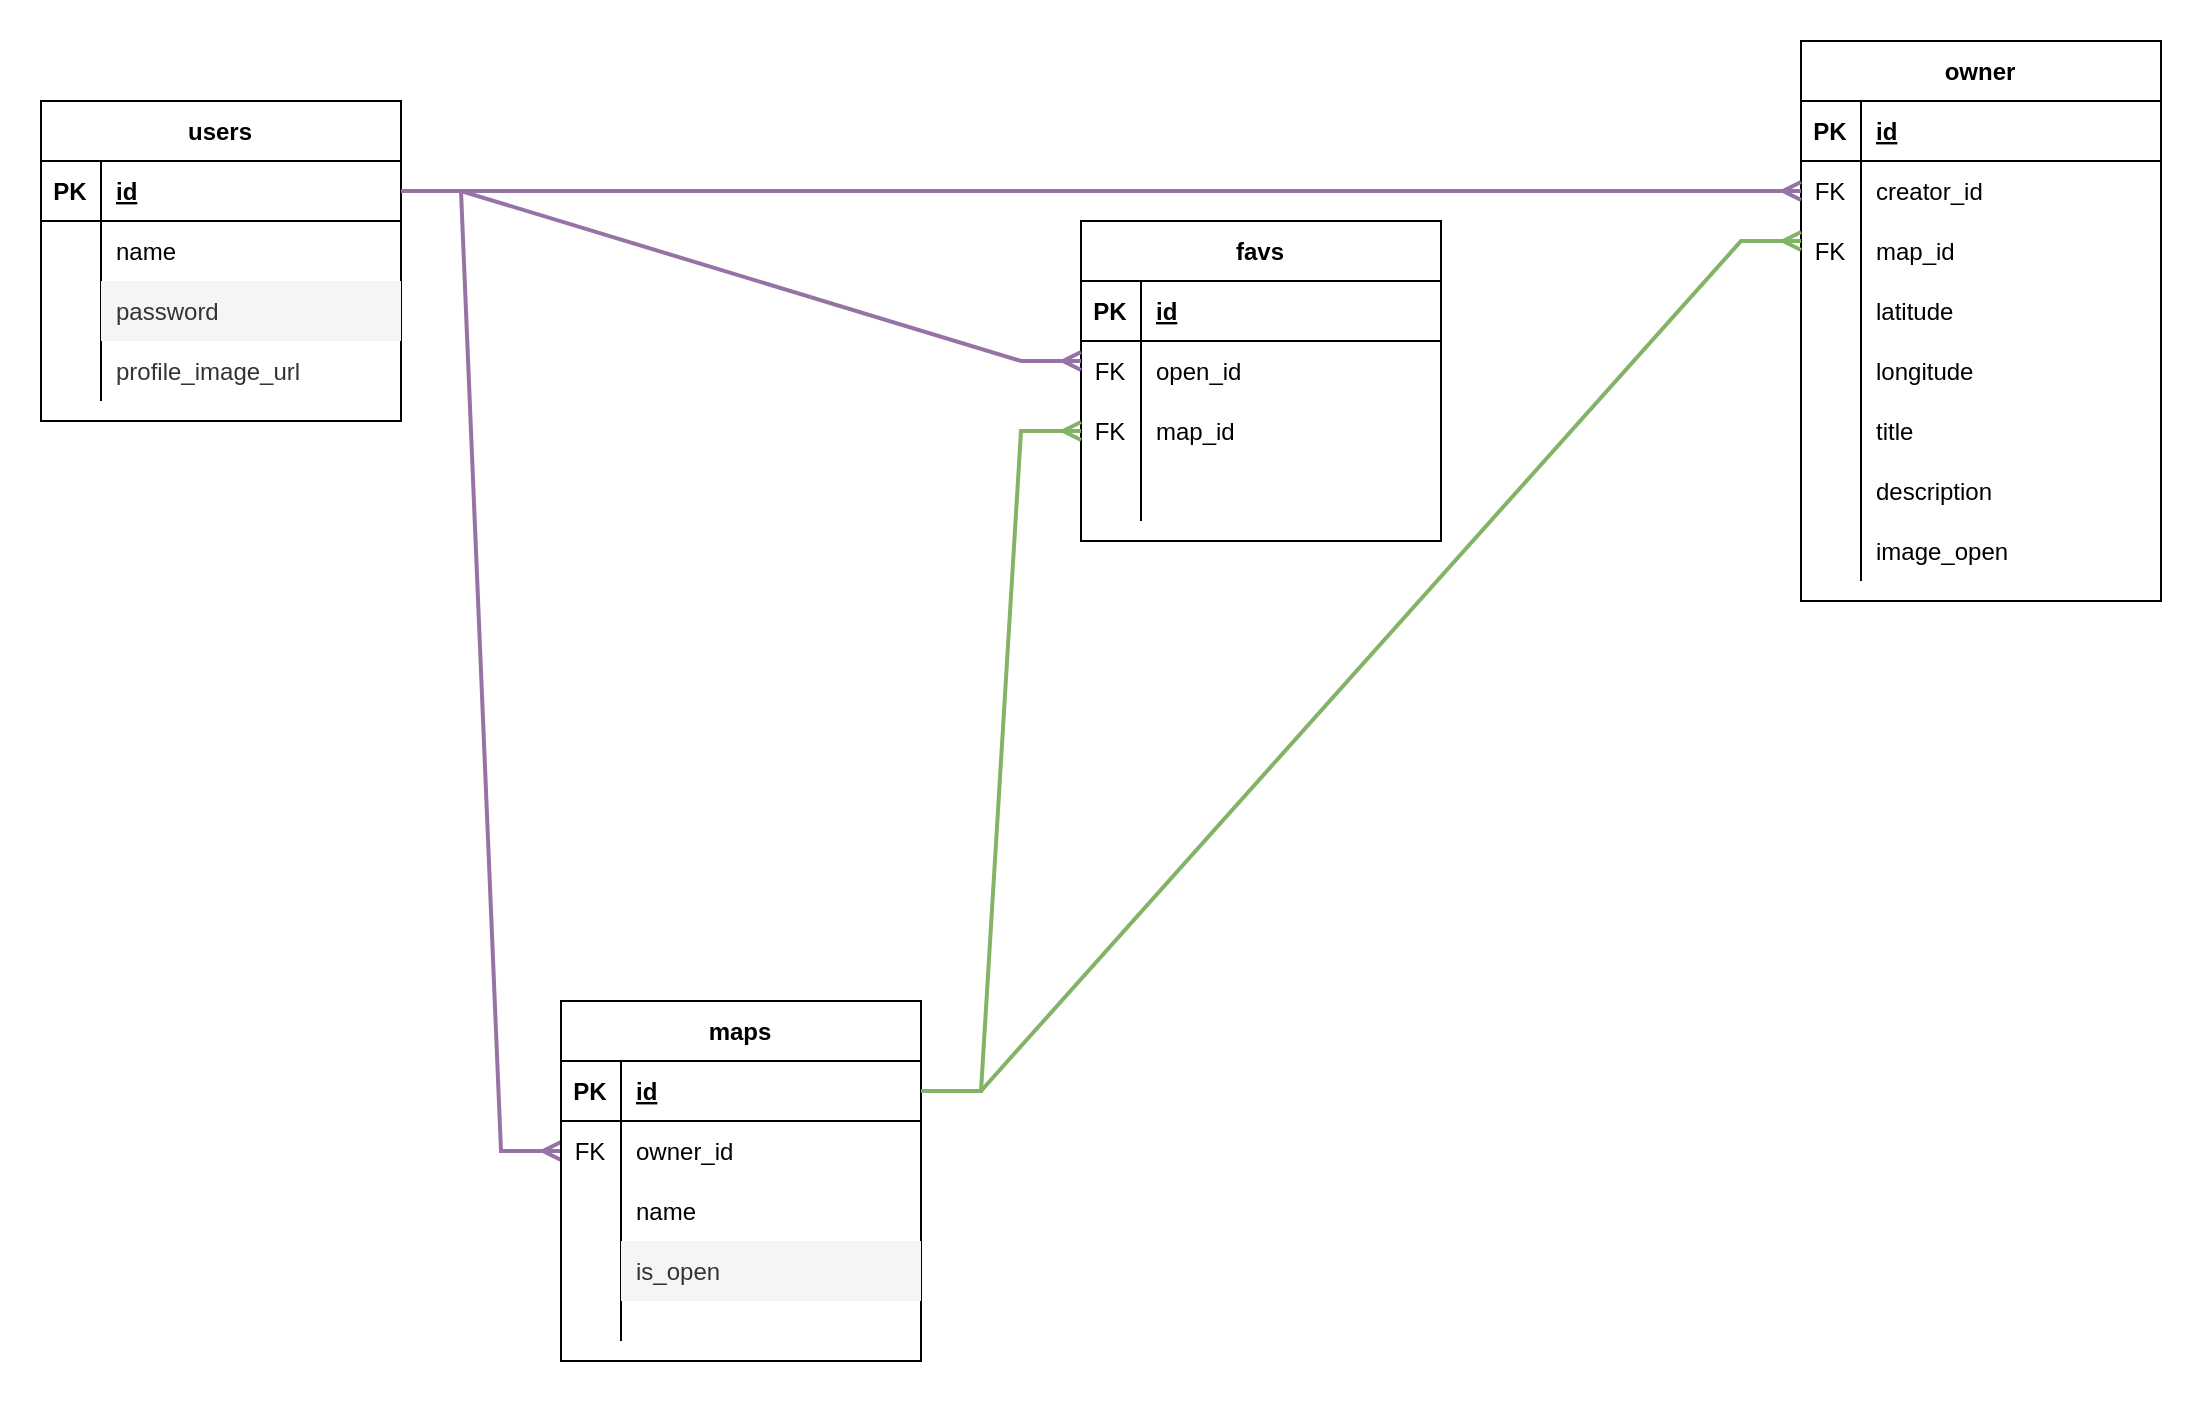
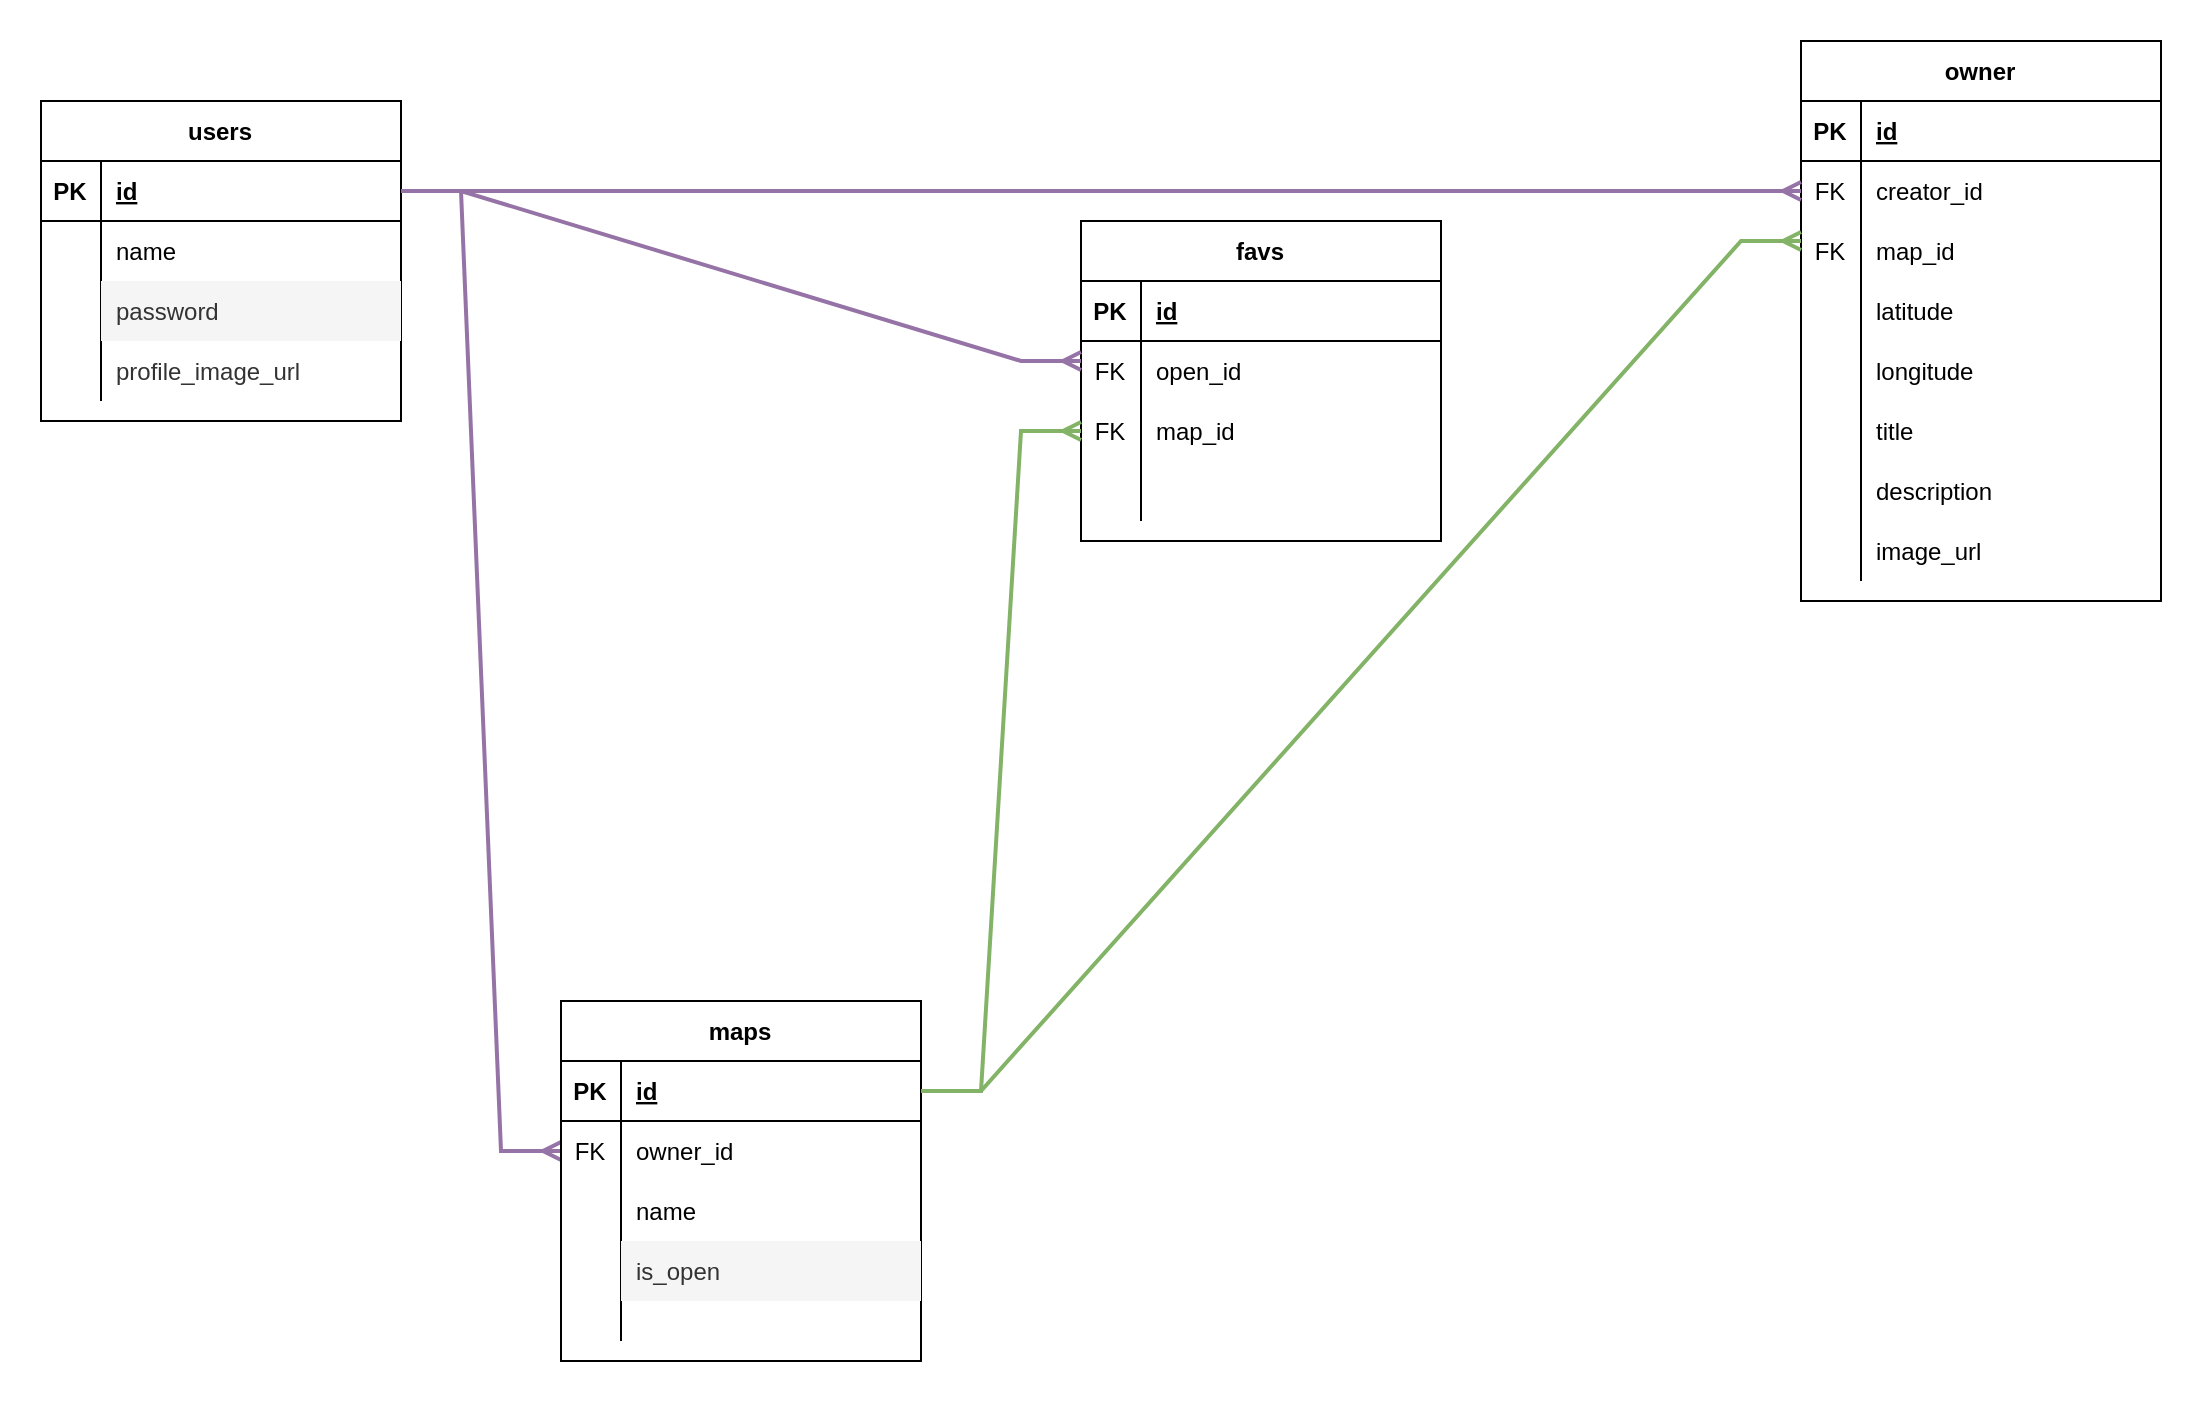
node "image_open": label "image_open" -> "image_url"
